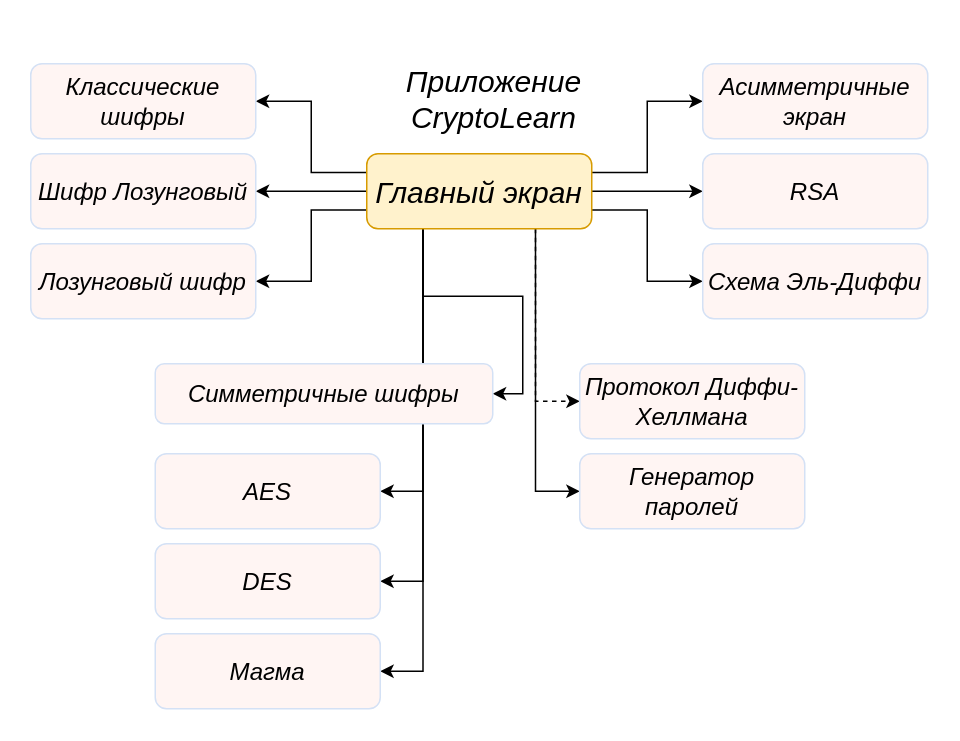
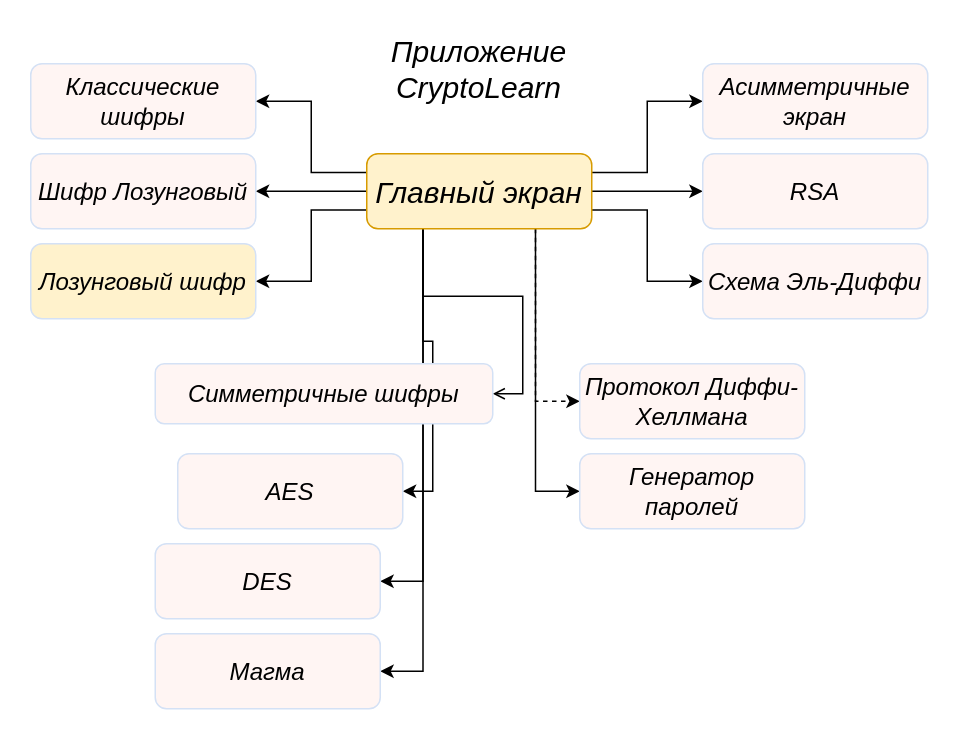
node "Приложение CryptoLearn": moved (494, 98) -> (479, 68)
node "Лозунговый шифр": fillcolor #fff5f3 -> #fff2cc
edge "Главный экран" -> "Симметричные шифры": arrowhead classic -> open
node "AES": moved (268, 491) -> (290, 491)
